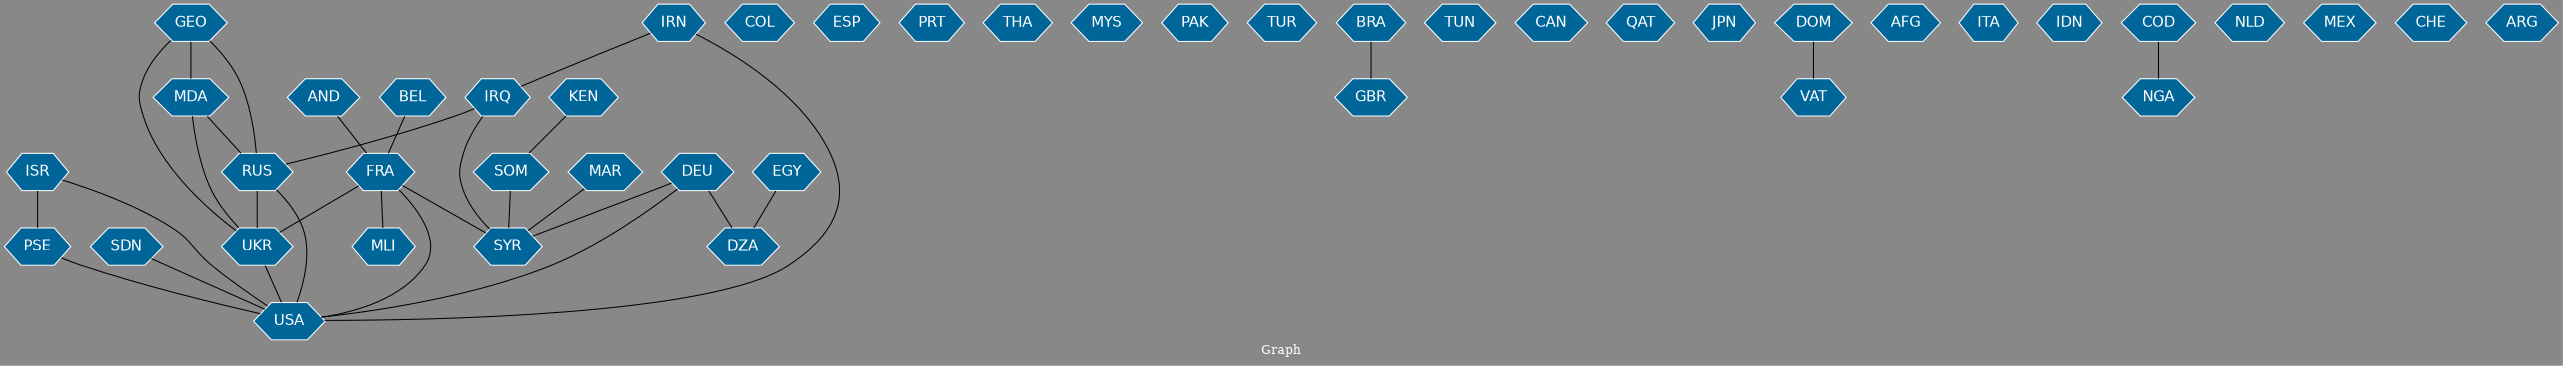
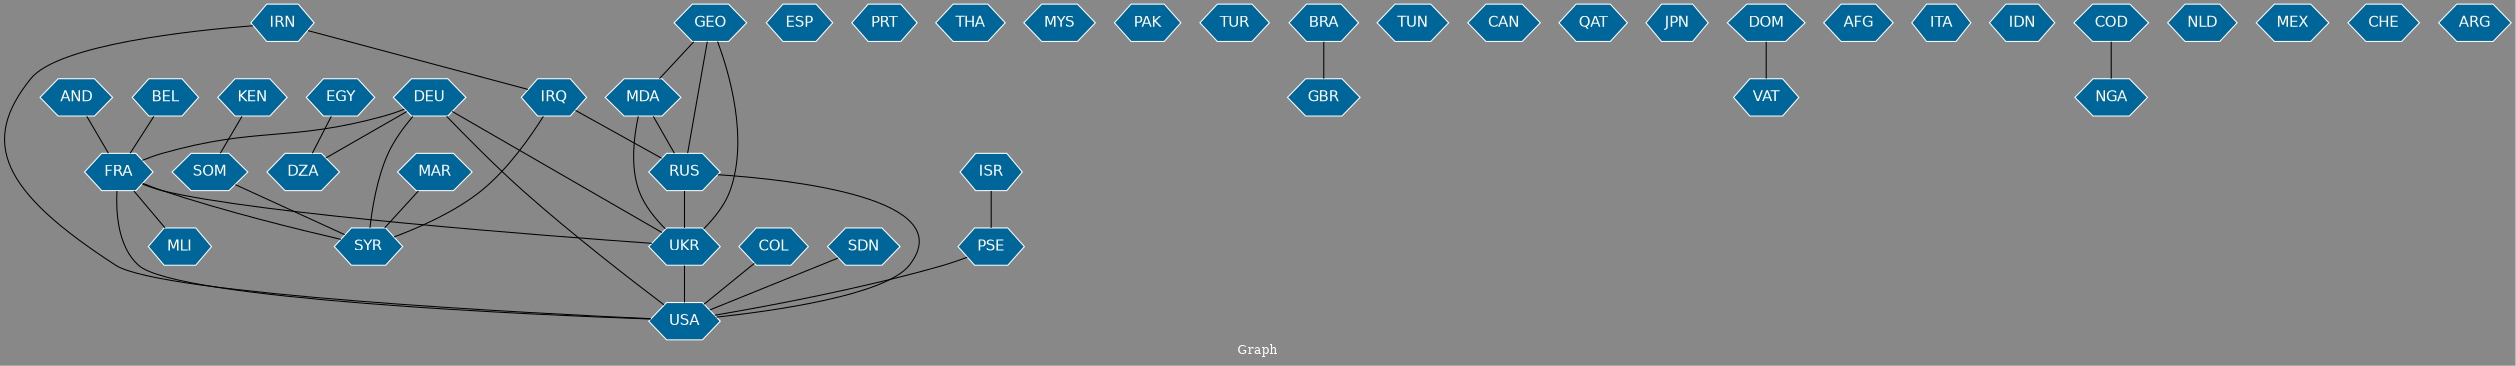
edge "DEU" -- "FRA": added
edge "DEU" -- "UKR": added
edge "ISR" -- "USA": now "COL" -- "USA"
